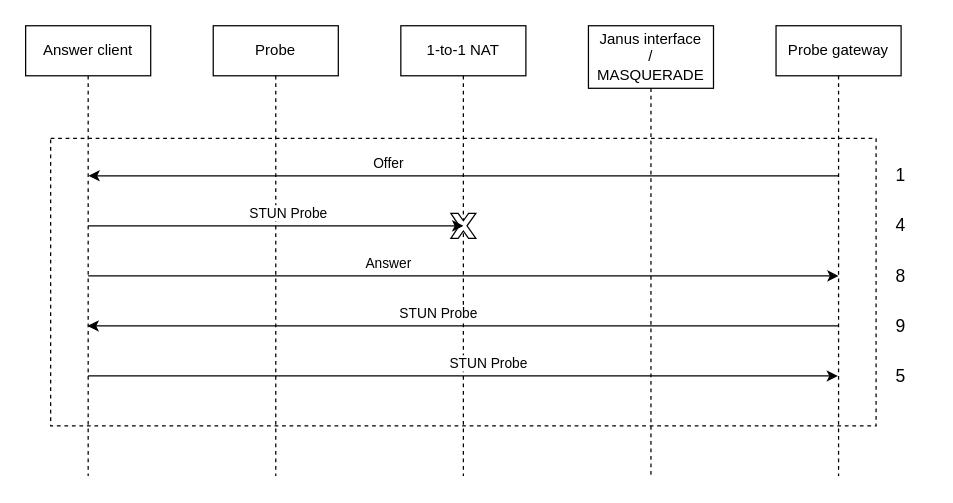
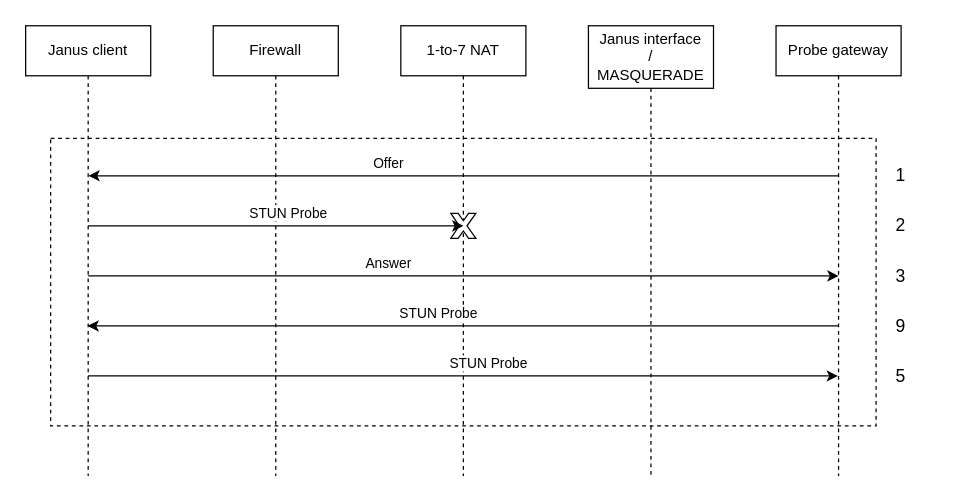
node "Answer client": label "Answer client" -> "Janus client"
node "Probe": label "Probe" -> "Firewall"
node "1-to-1 NAT": label "1-to-1 NAT" -> "1-to-7 NAT"
node "4": label "4" -> "2"
node "8": label "8" -> "3"
